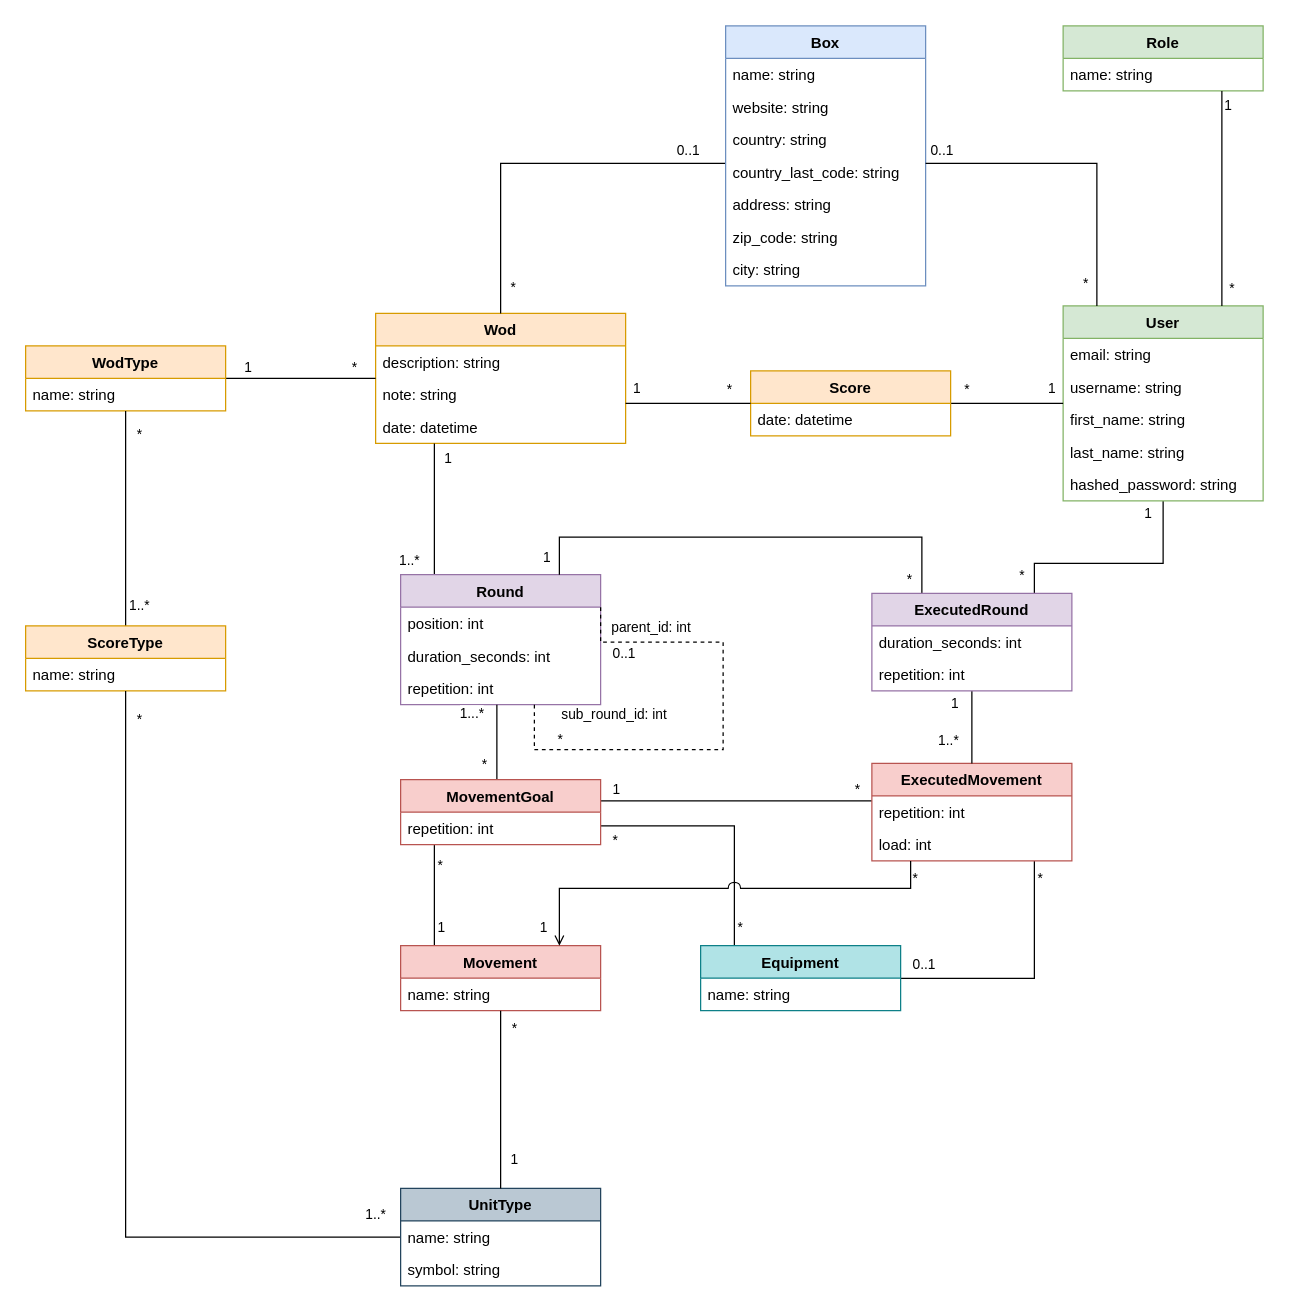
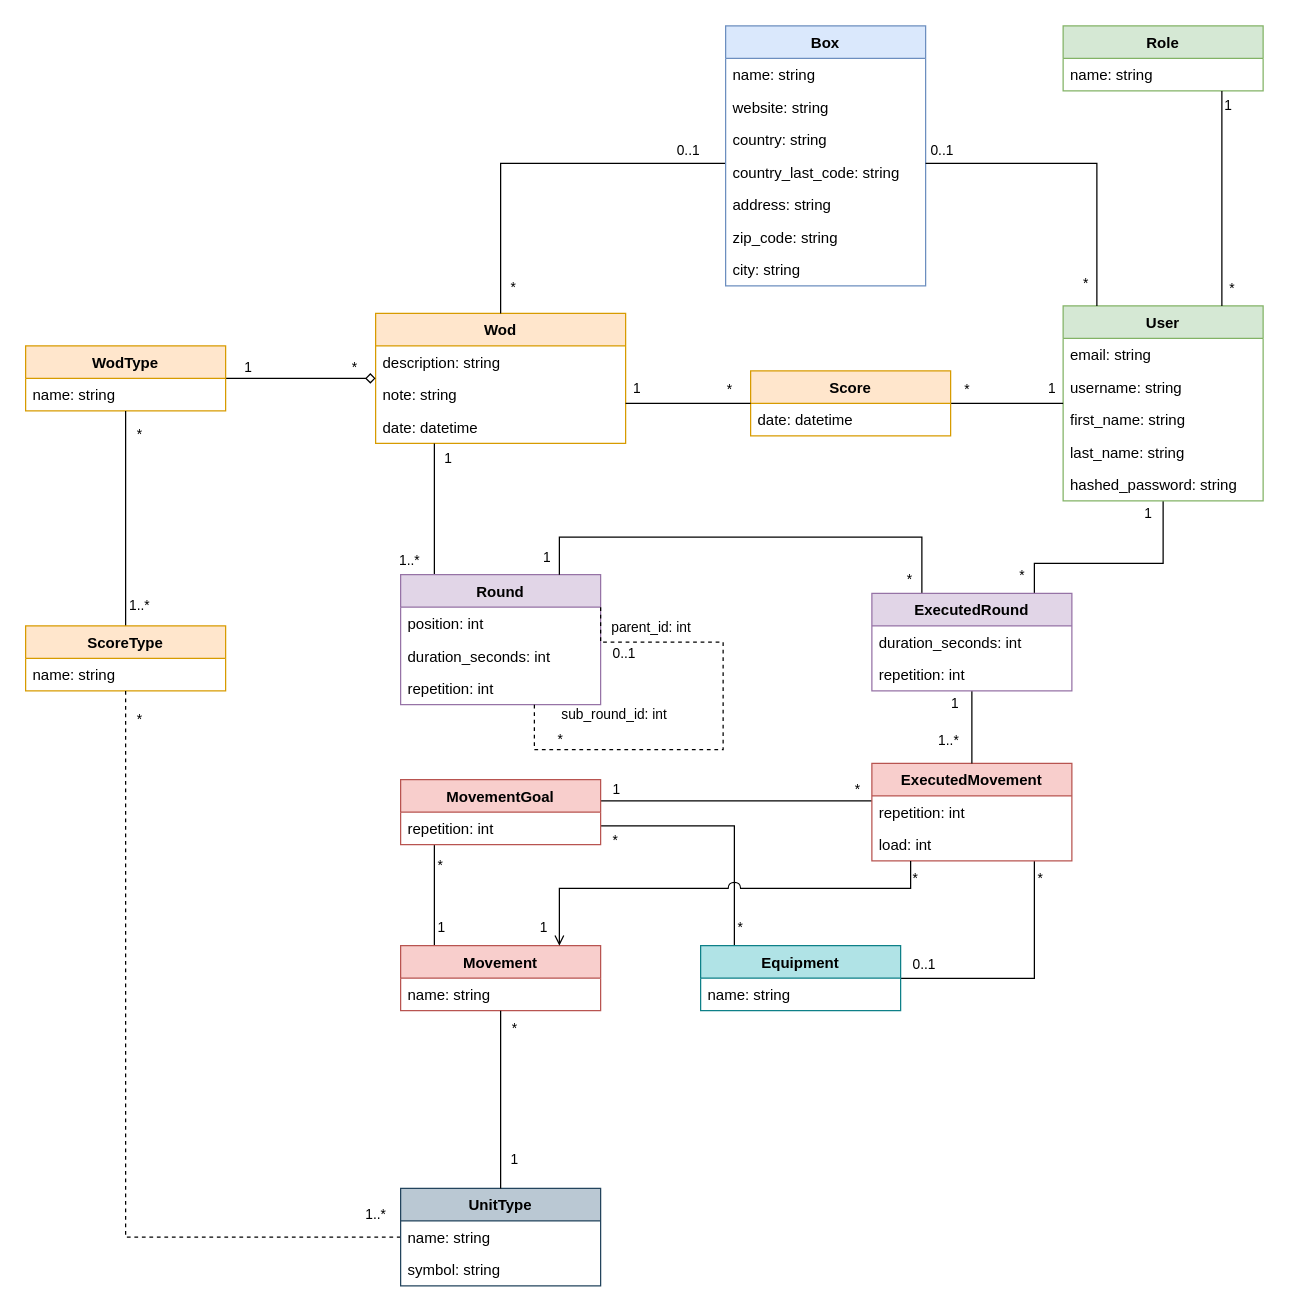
edge "WodType" -- "Wod": arrowhead none -> diamond
edge "Round" -- "MovementGoal": removed, labels "1...*", "*"
edge "ScoreType" -- "UnitType": style solid -> dashed
